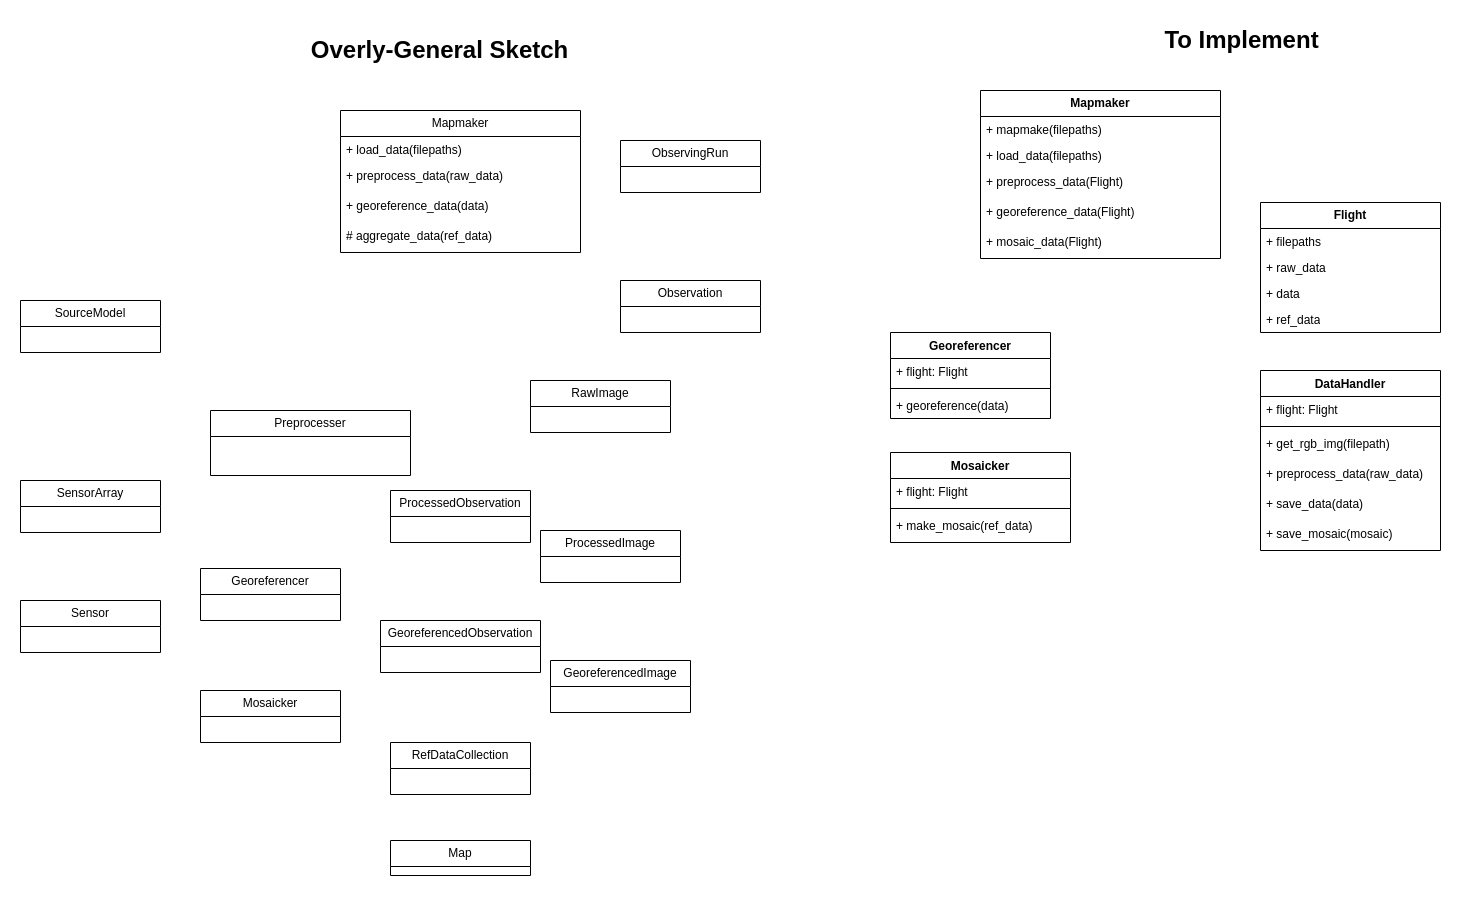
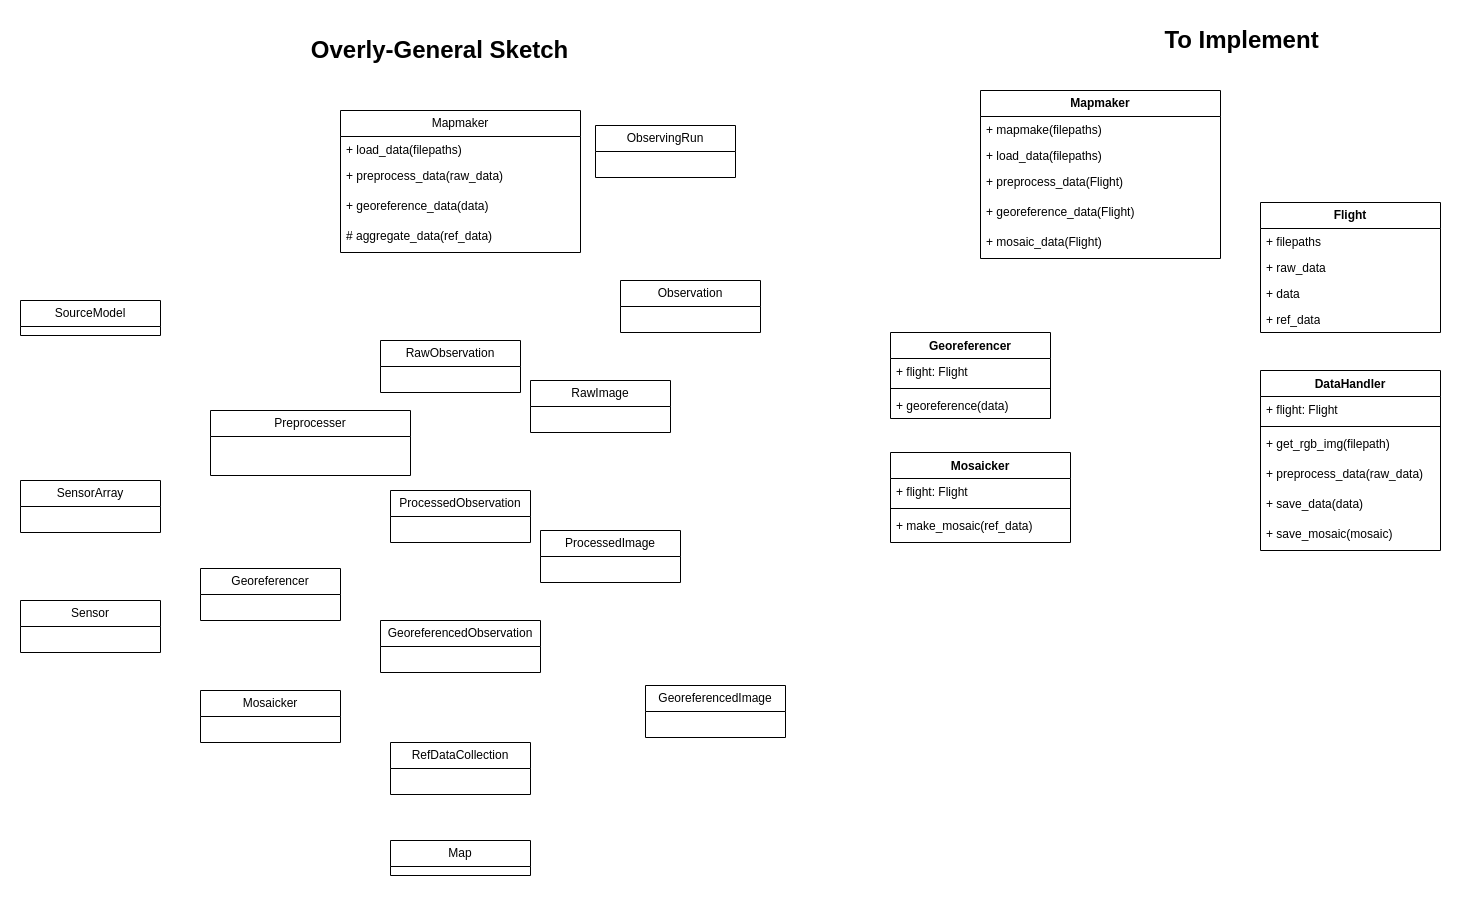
node "ObservingRun": moved (691, 167) -> (666, 152)
node "SourceModel": size 140x52 -> 140x35
node "RawObservation": added
node "GeoreferencedImage": moved (621, 687) -> (716, 712)
